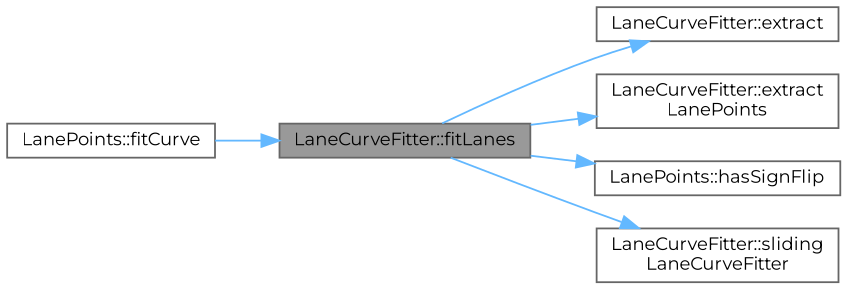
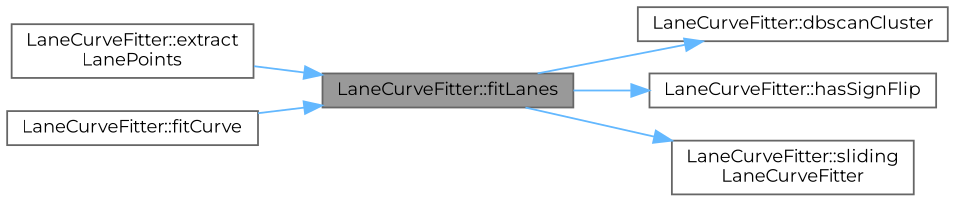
node "LaneCurveFitter::extract": label "LaneCurveFitter::extract" -> "LaneCurveFitter::dbscanCluster"
edge "LaneCurveFitter::fitLanes" -> "LaneCurveFitter::extract LanePoints": reversed
node "LanePoints::fitCurve": label "LanePoints::fitCurve" -> "LaneCurveFitter::fitCurve"
node "LanePoints::hasSignFlip": label "LanePoints::hasSignFlip" -> "LaneCurveFitter::hasSignFlip"
